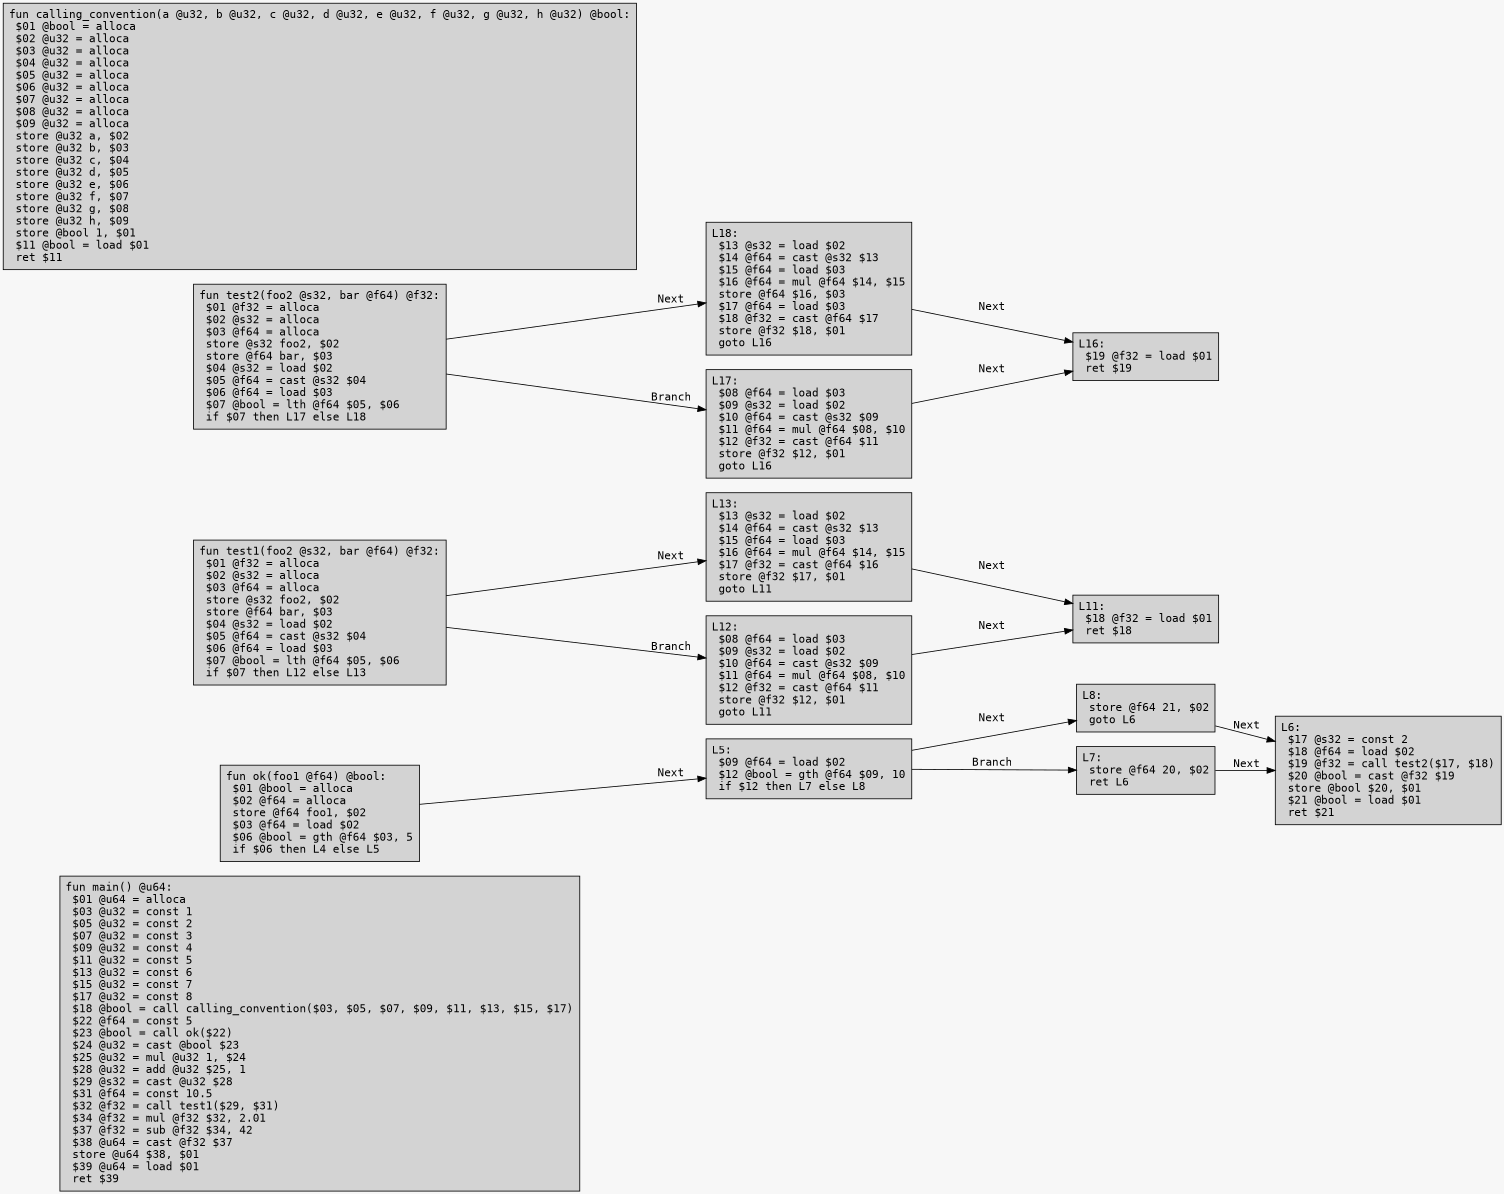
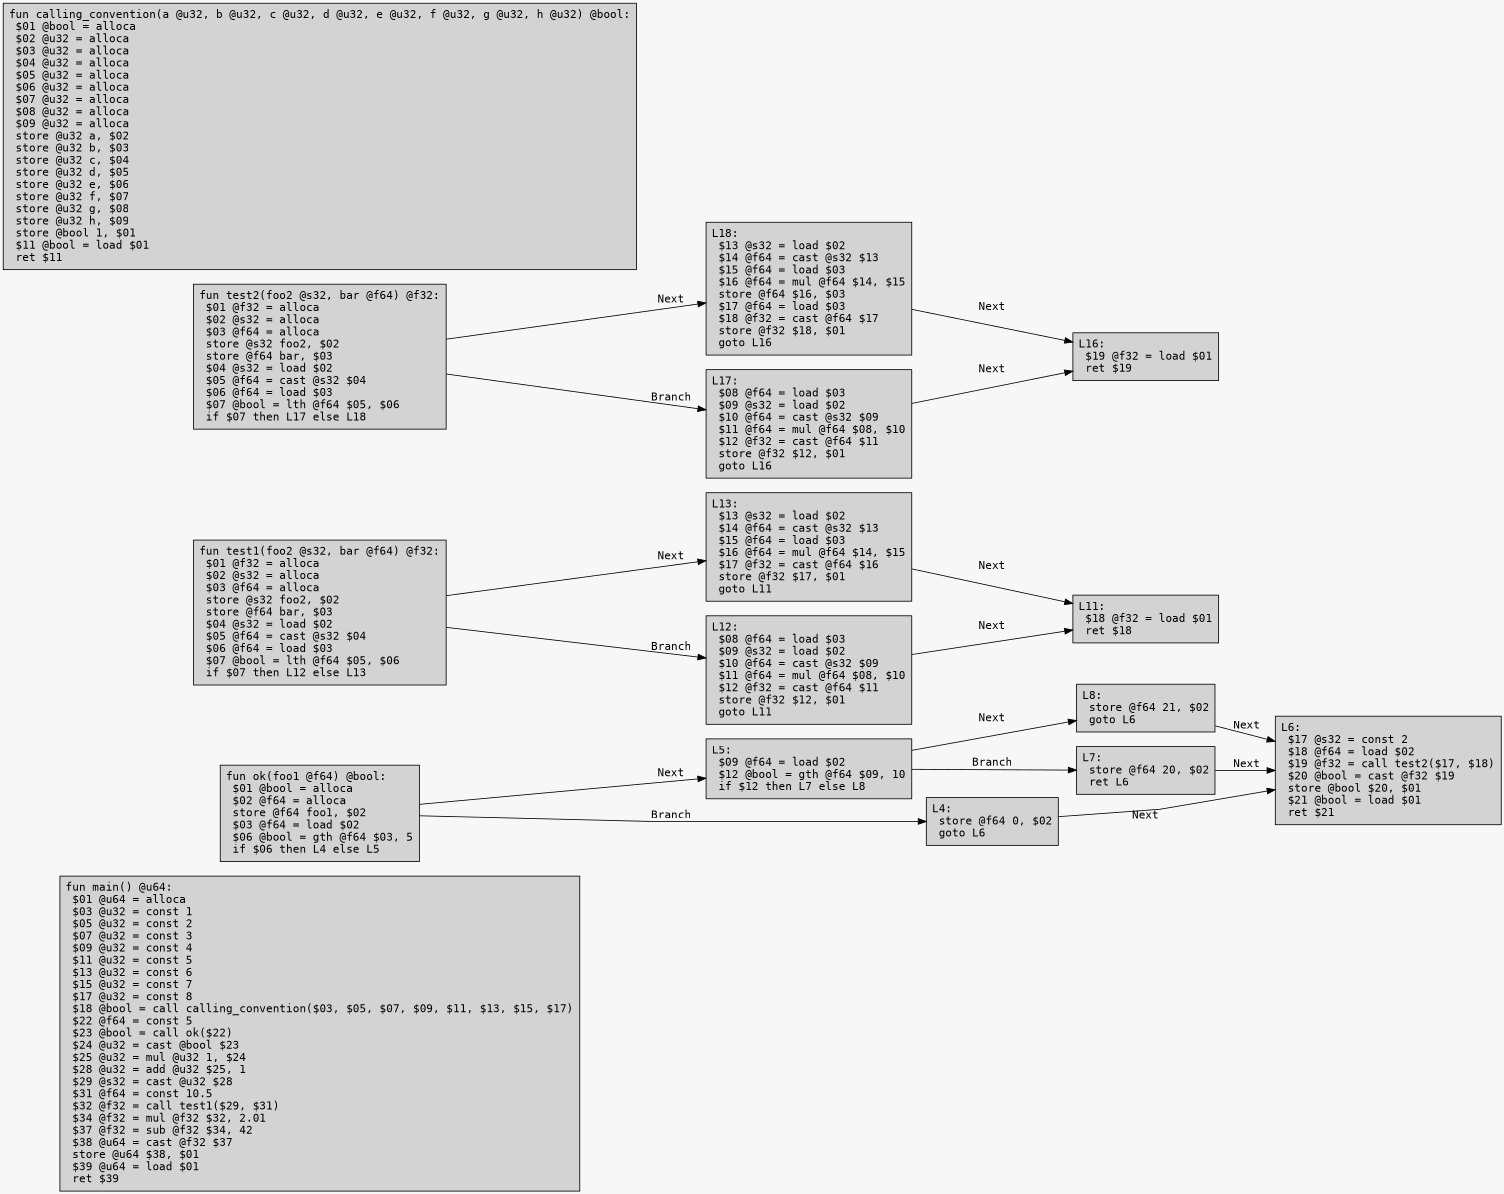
node "L4: store @f64 0, $02 goto L6": added
